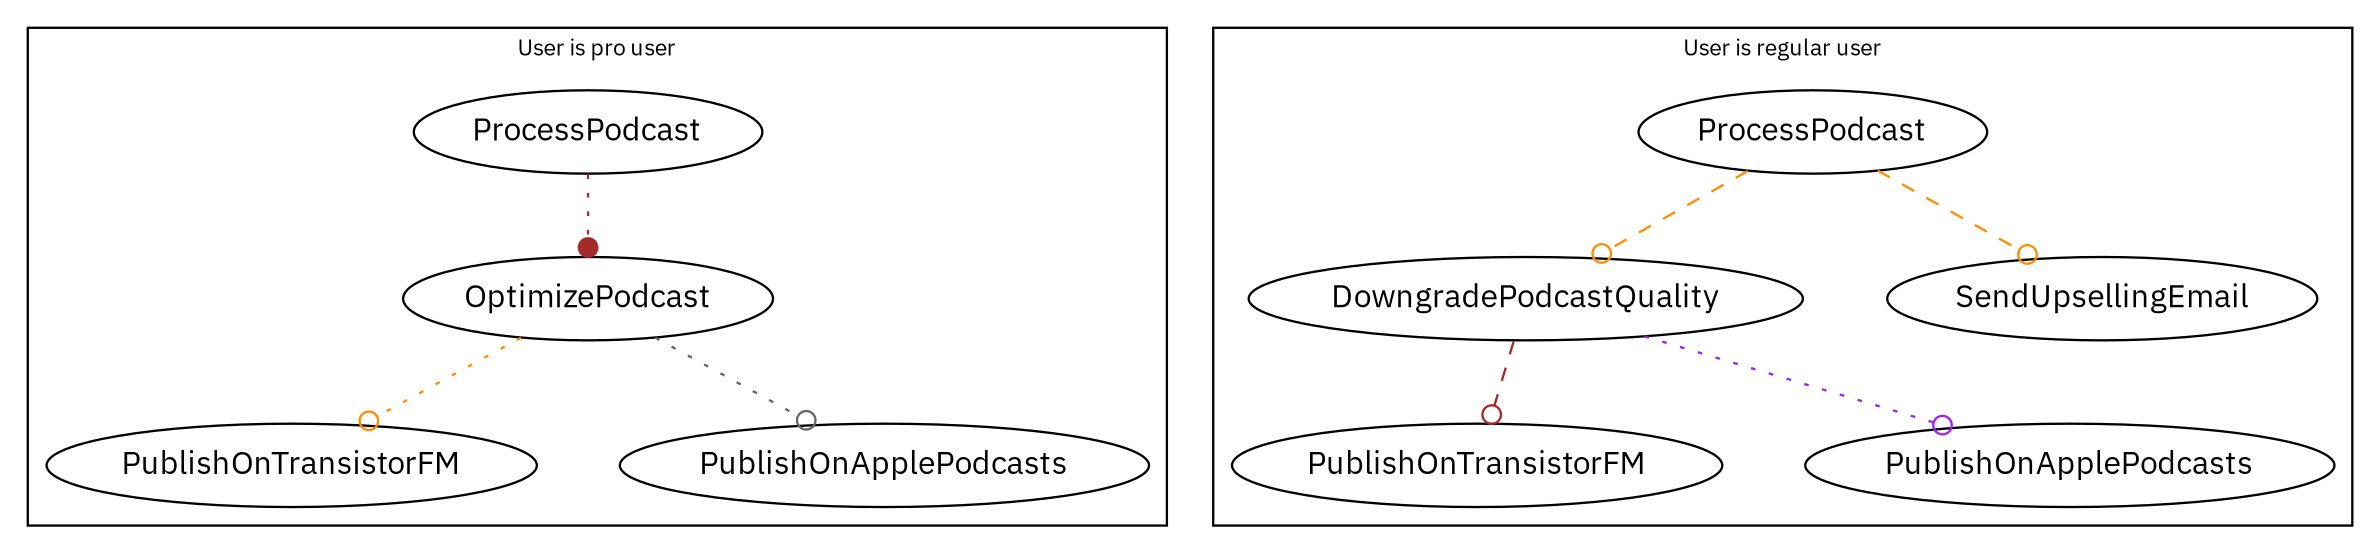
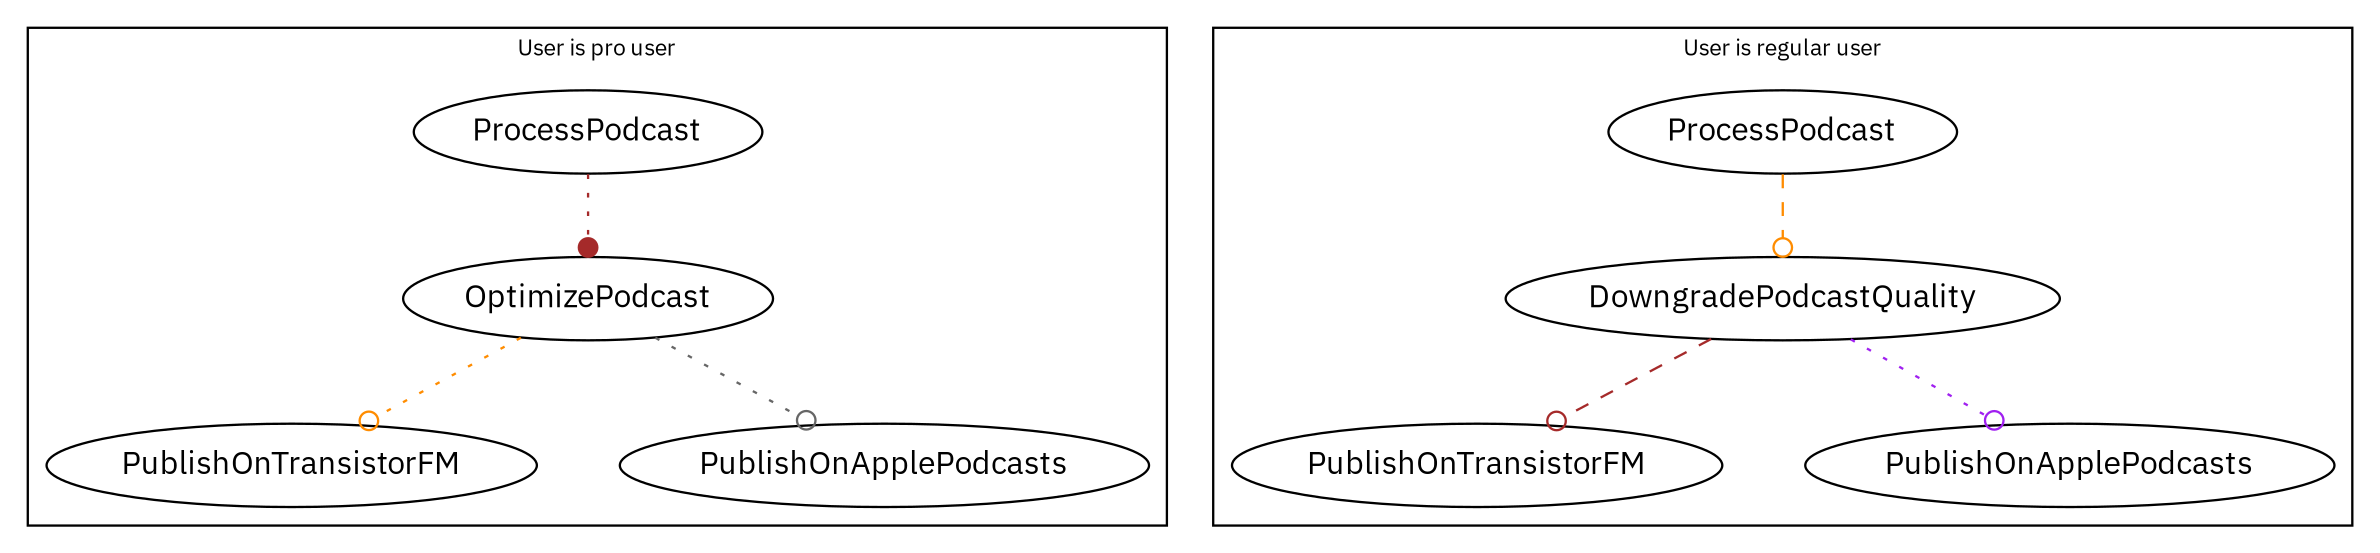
node "SendUpsellingEmail": removed
